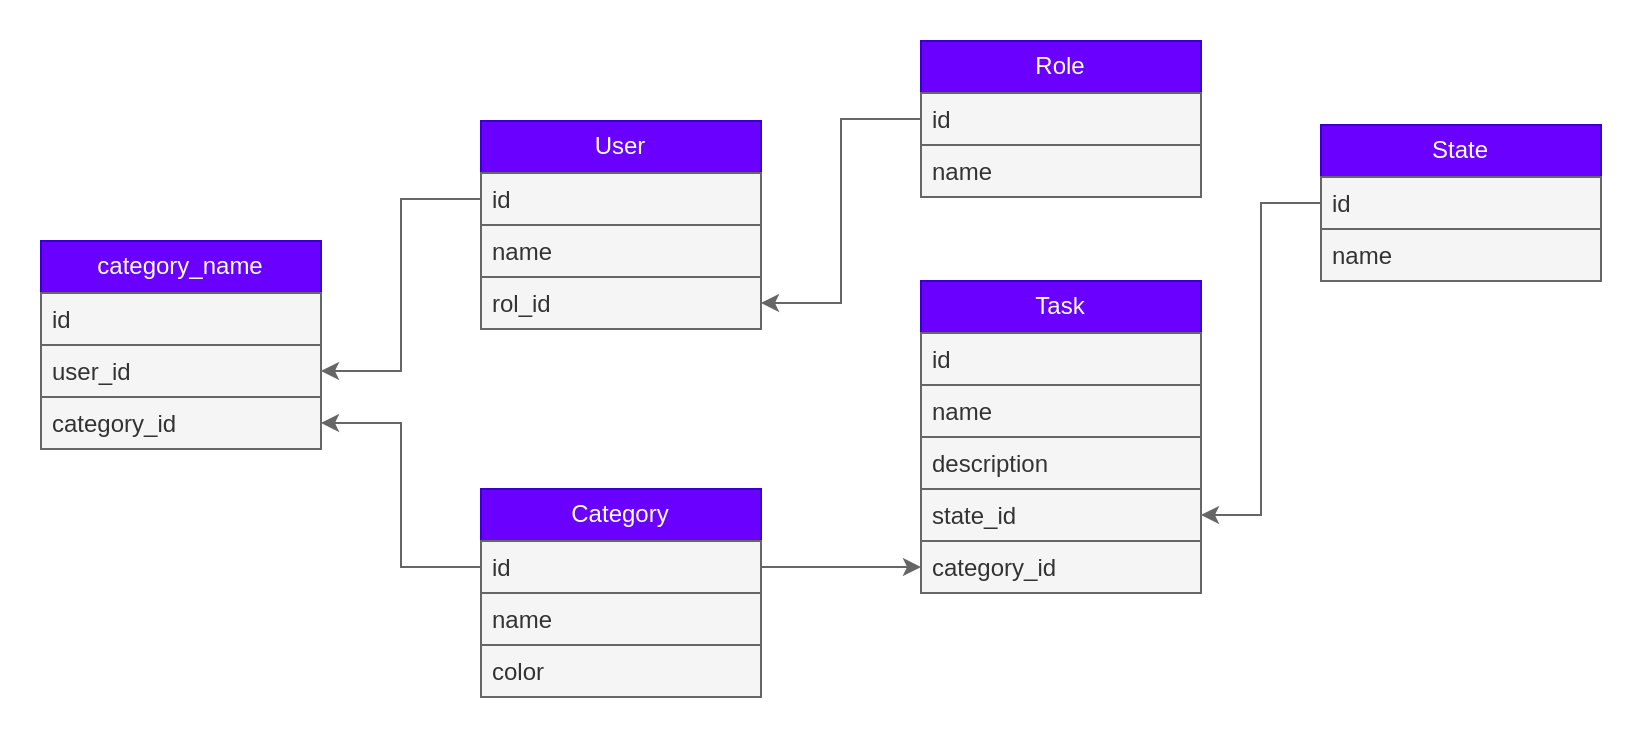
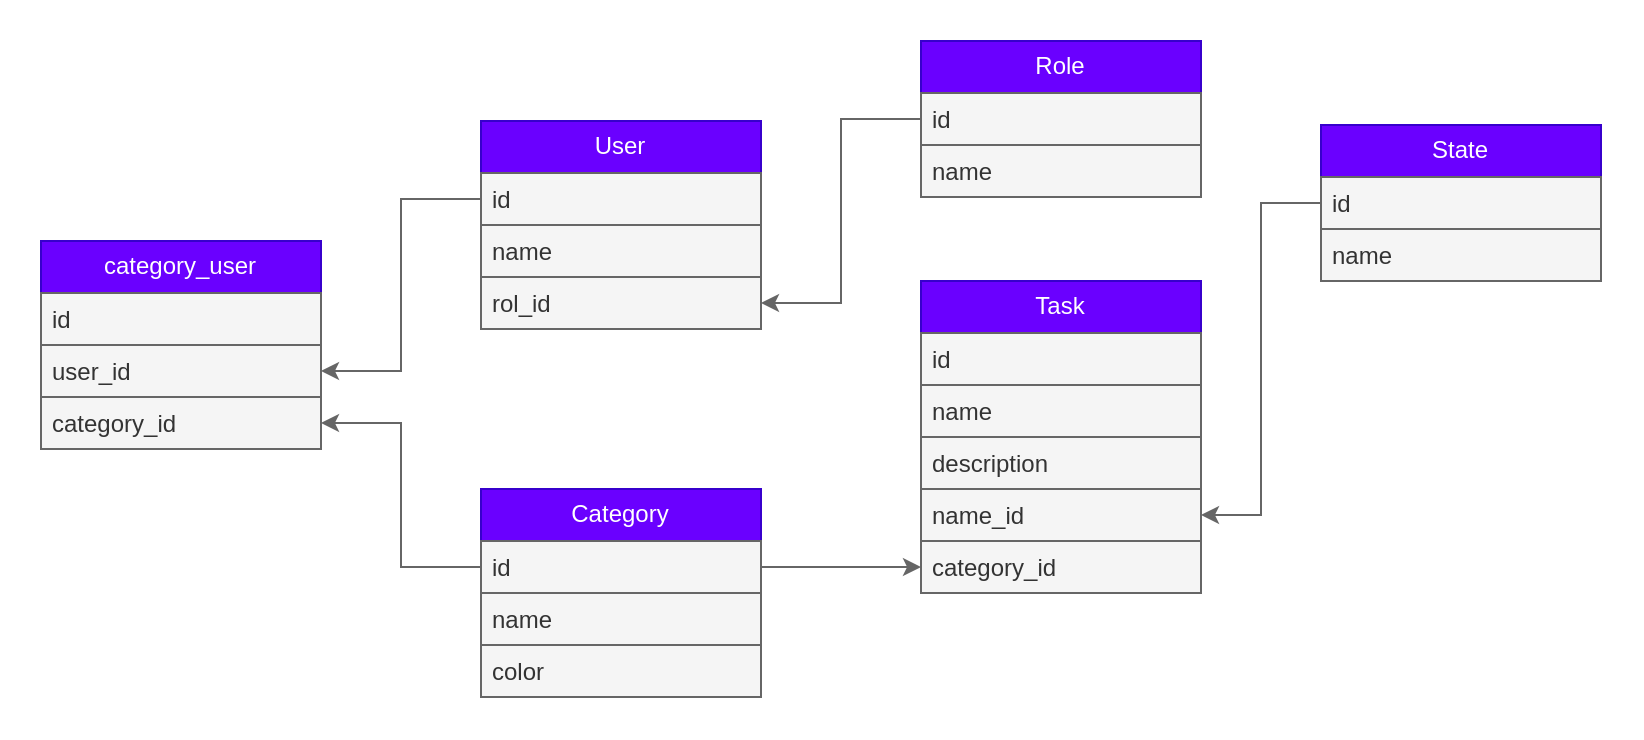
node "category_name": label "category_name" -> "category_user"
node "state_id": label "state_id" -> "name_id"
